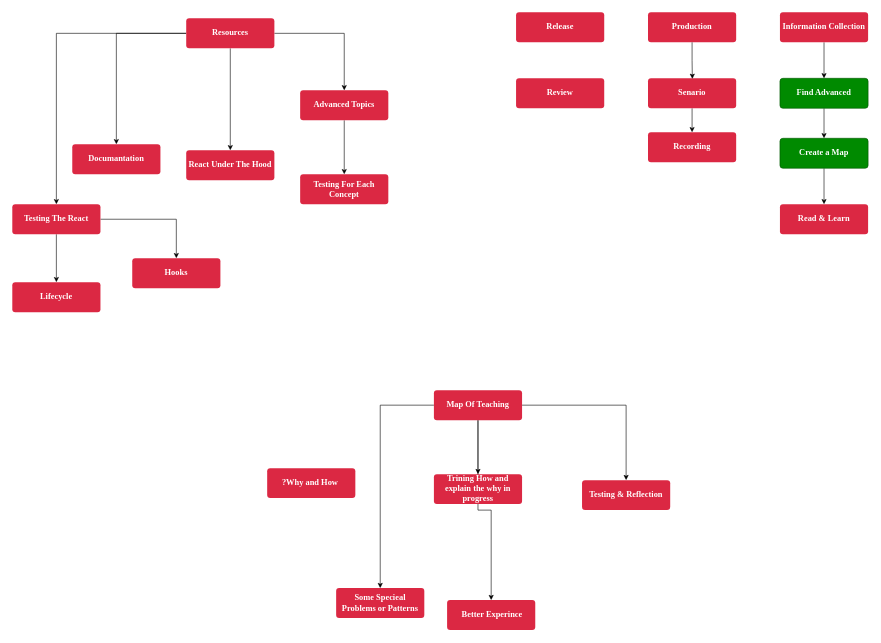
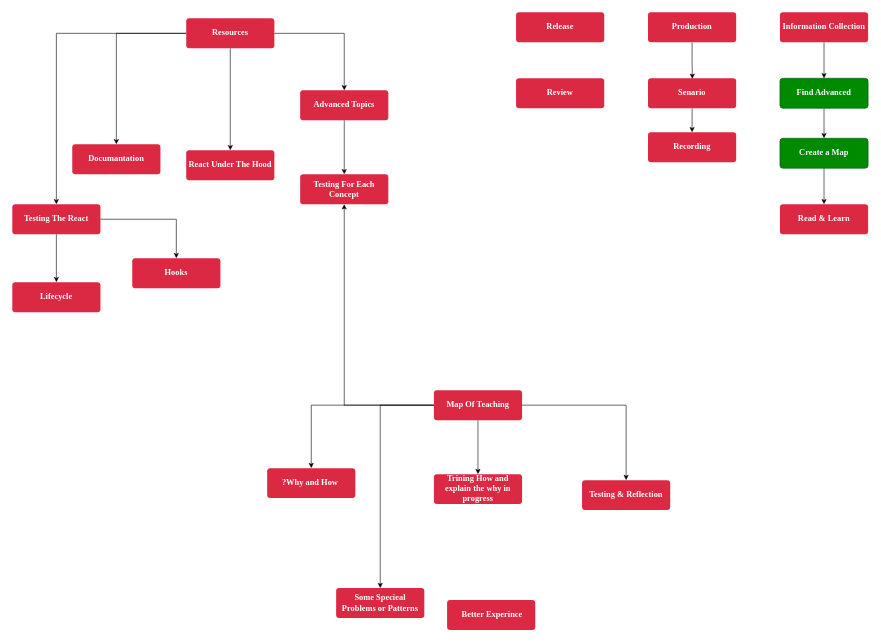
edge "Map Of Teaching" -> "Why and How?": added
edge "Map Of Teaching" -> "Better Experince": now "Map Of Teaching" -> "Testing For Each Concept"
